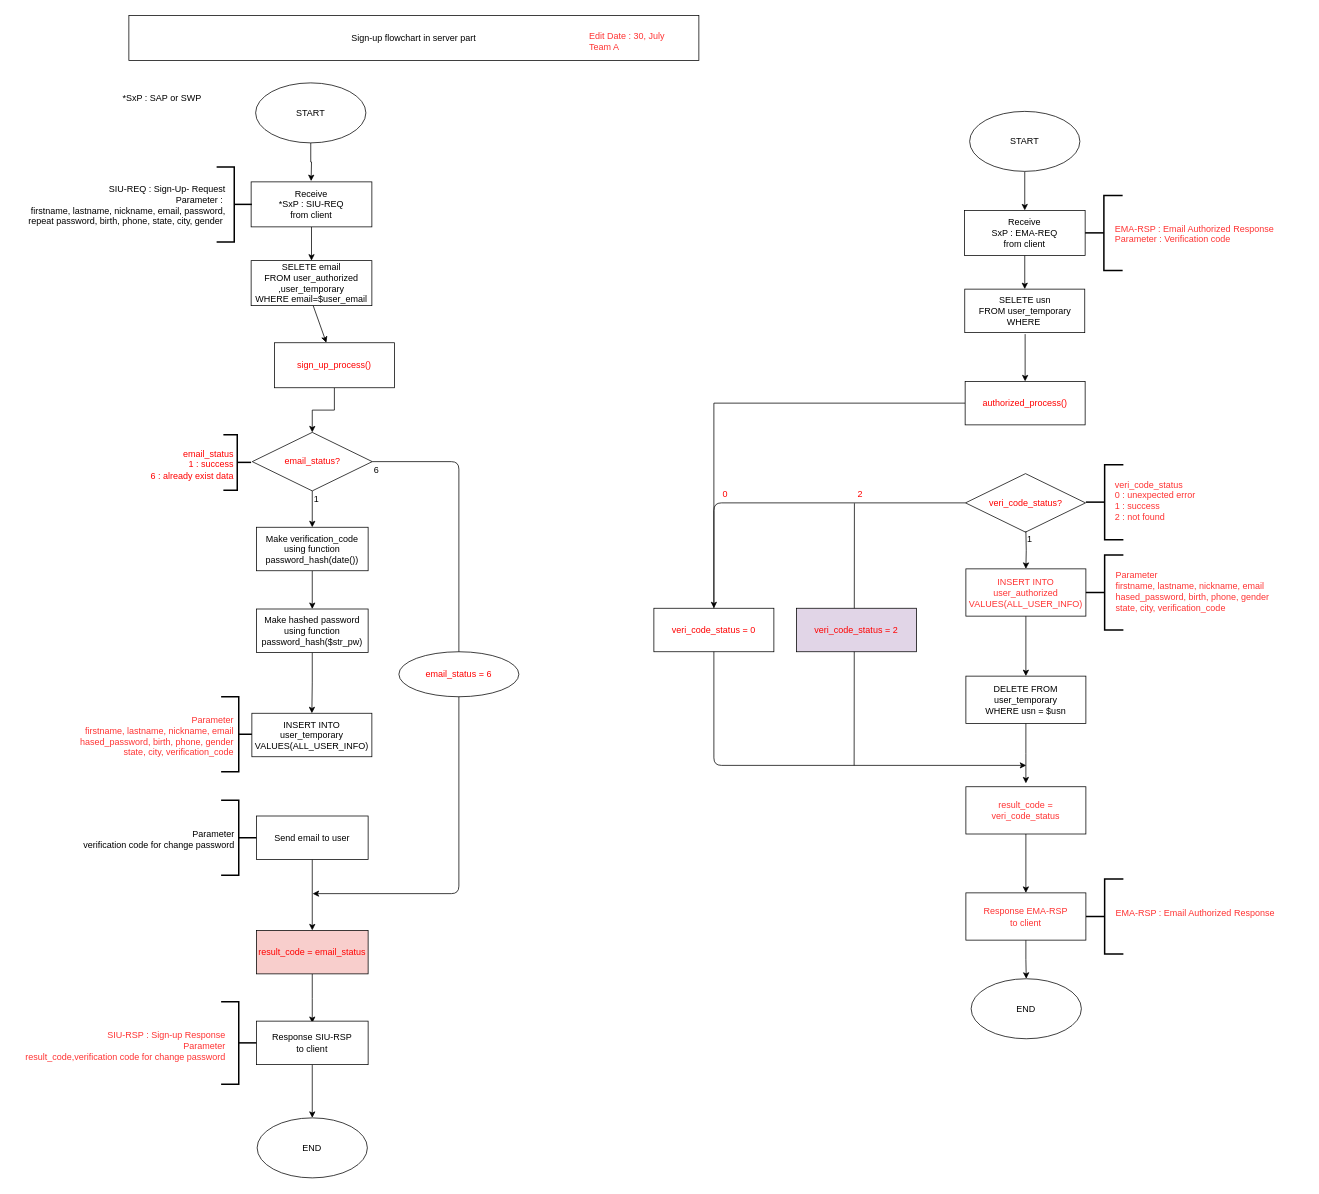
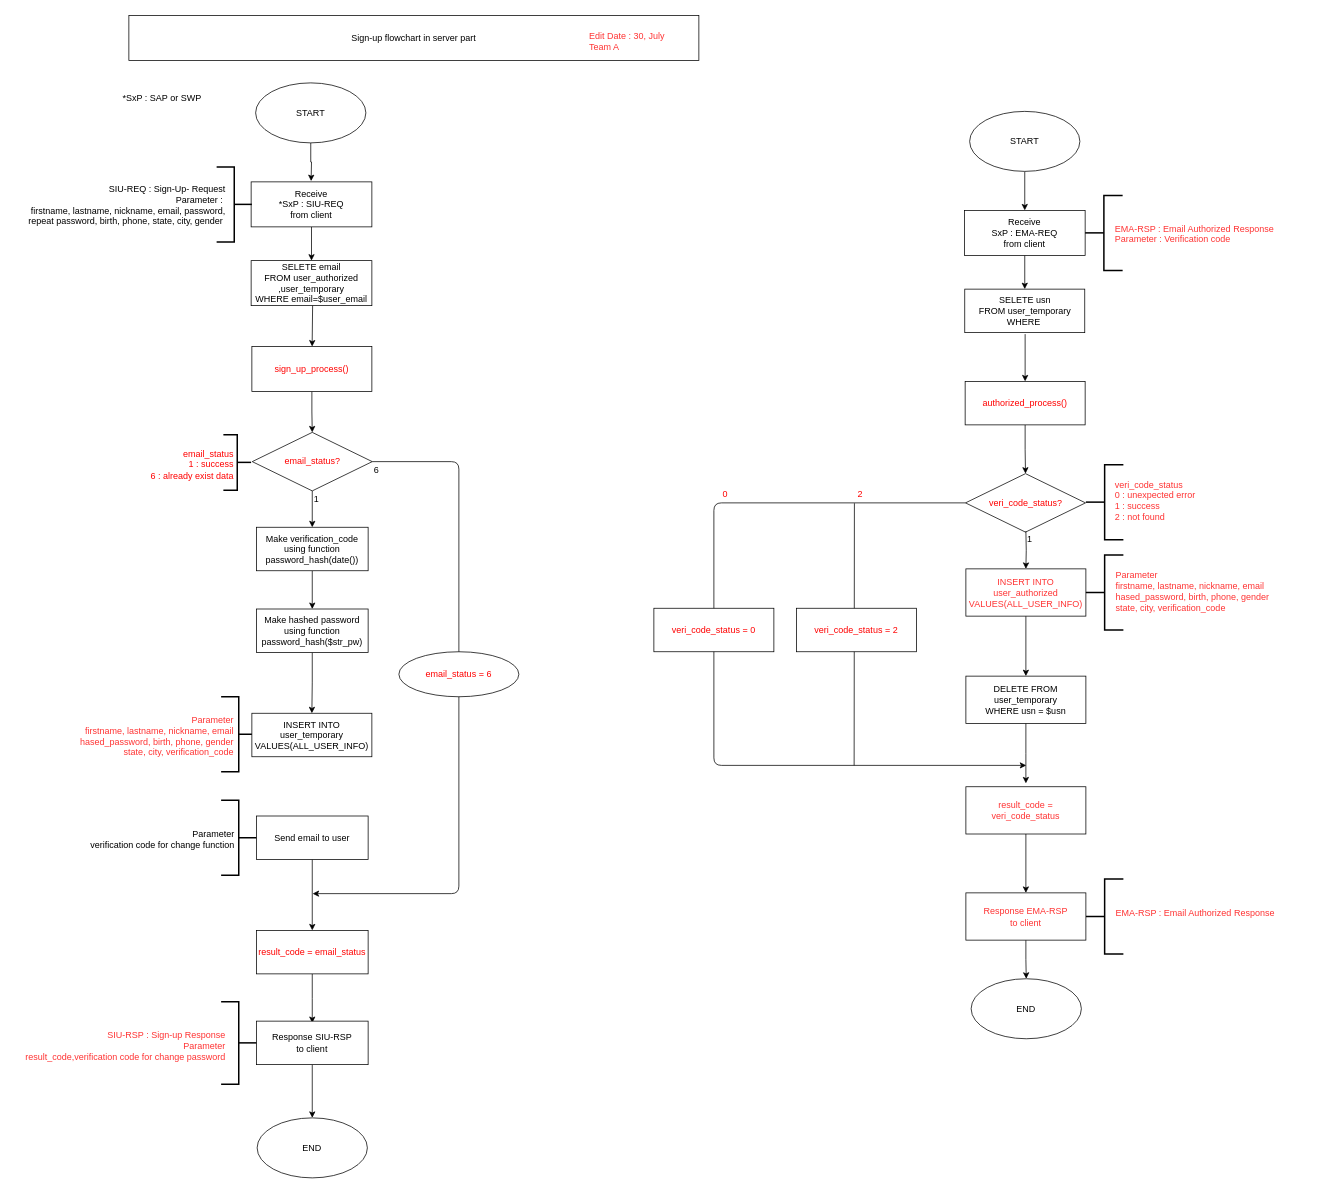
node "sign_up_process()": moved (334, 365) -> (312, 369)
edge "authorized_process()" -> "veri_code_status = 0": now "authorized_process()" -> "veri_code_status?"
node "veri_code_status = 2": fillcolor #e1d5e7 -> #ffffff
node "Parameter verification code for change password": label "Parameter verification code for change password" -> "Parameter verification code for change function"
node "result_code = email_status": fillcolor #f8cecc -> #ffffff
